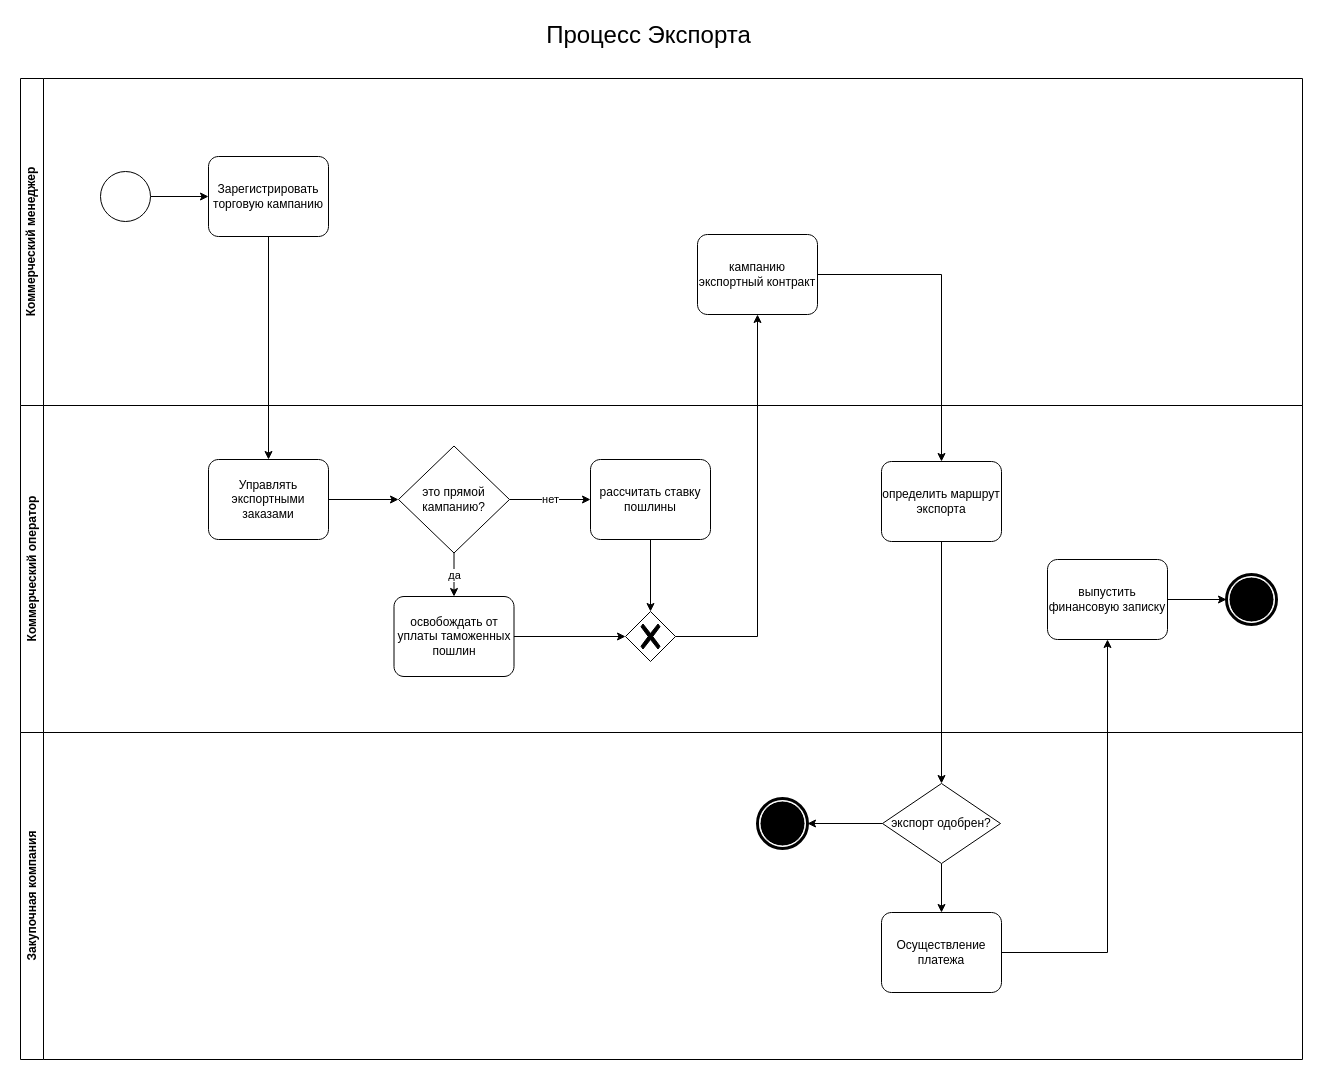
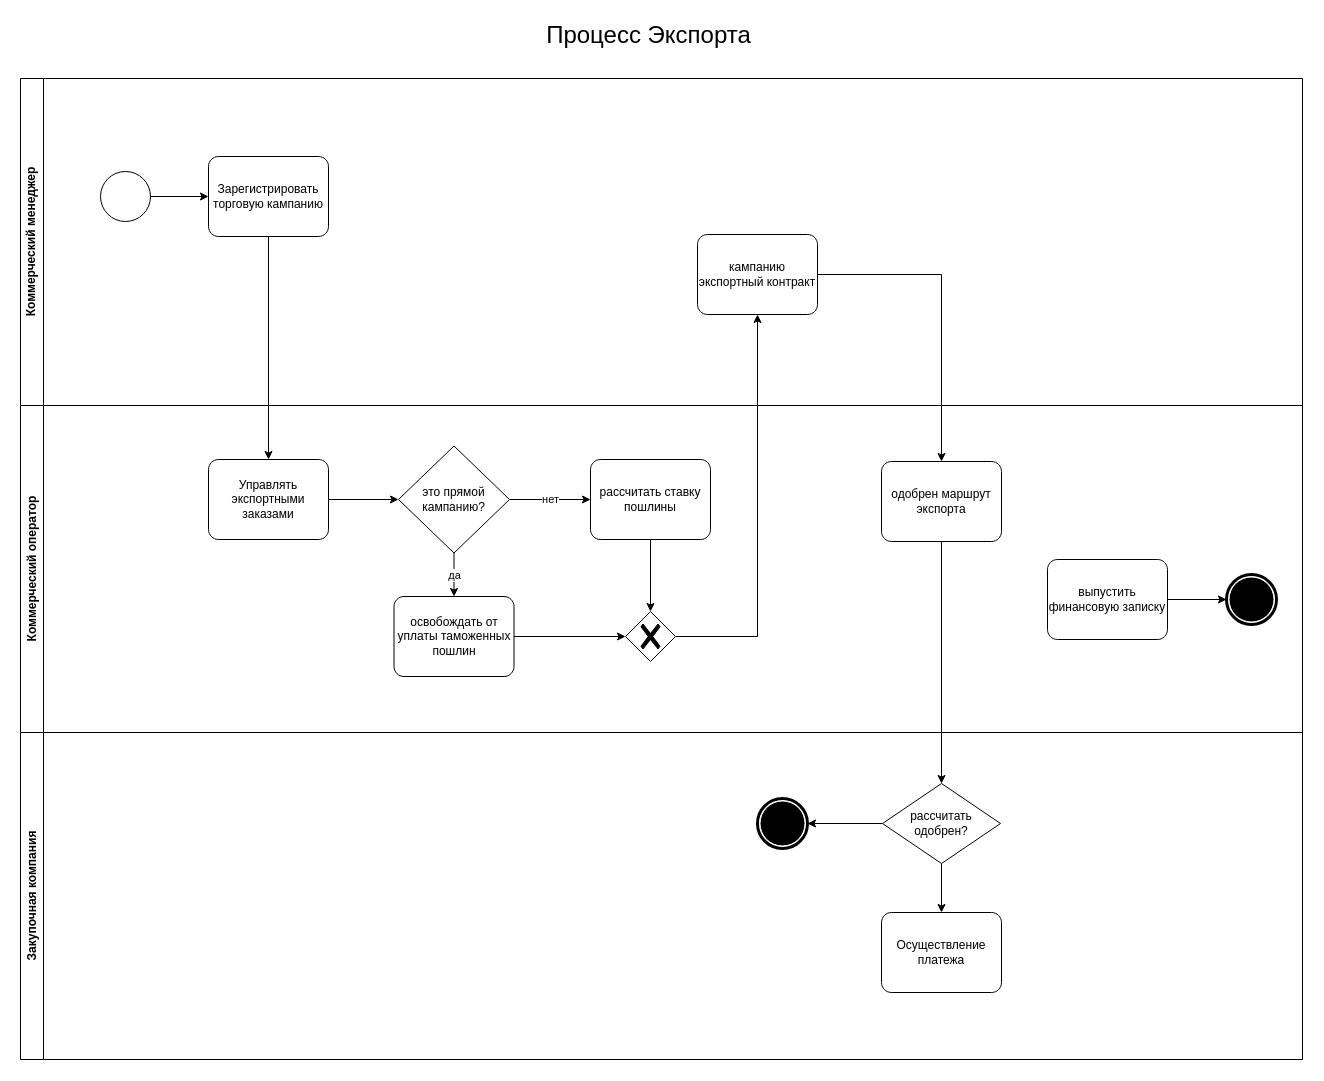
node "определить маршрут экспорта": label "определить маршрут экспорта" -> "одобрен маршрут экспорта"
node "экспорт одобрен?": label "экспорт одобрен?" -> "рассчитать одобрен?"
edge "Осуществление платежа" -> "выпустить финансовую записку": removed
